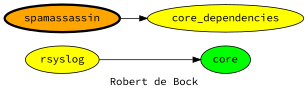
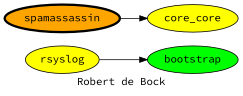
node "core_dependencies": label "core_dependencies" -> "core_core"
node "core": label "core" -> "bootstrap"
